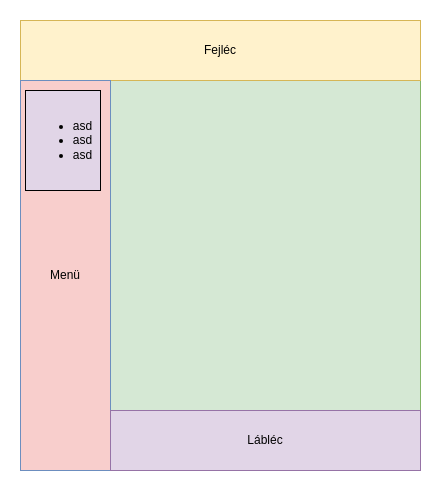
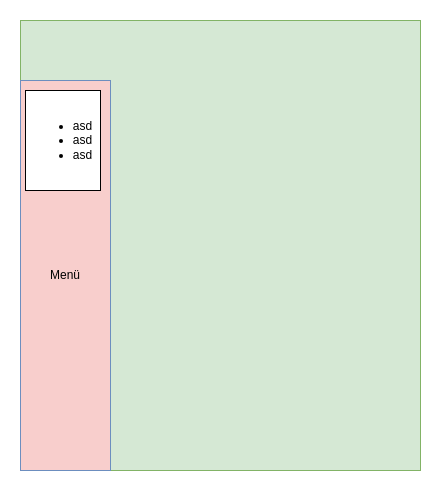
node "Fejléc": removed
node "asd asd asd": fillcolor #e1d5e7 -> #ffffff
node "Lábléc": removed
